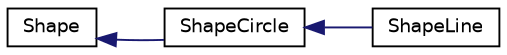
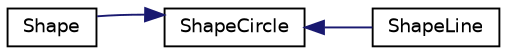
edge "ShapeCircle" -> "Shape": reversed
